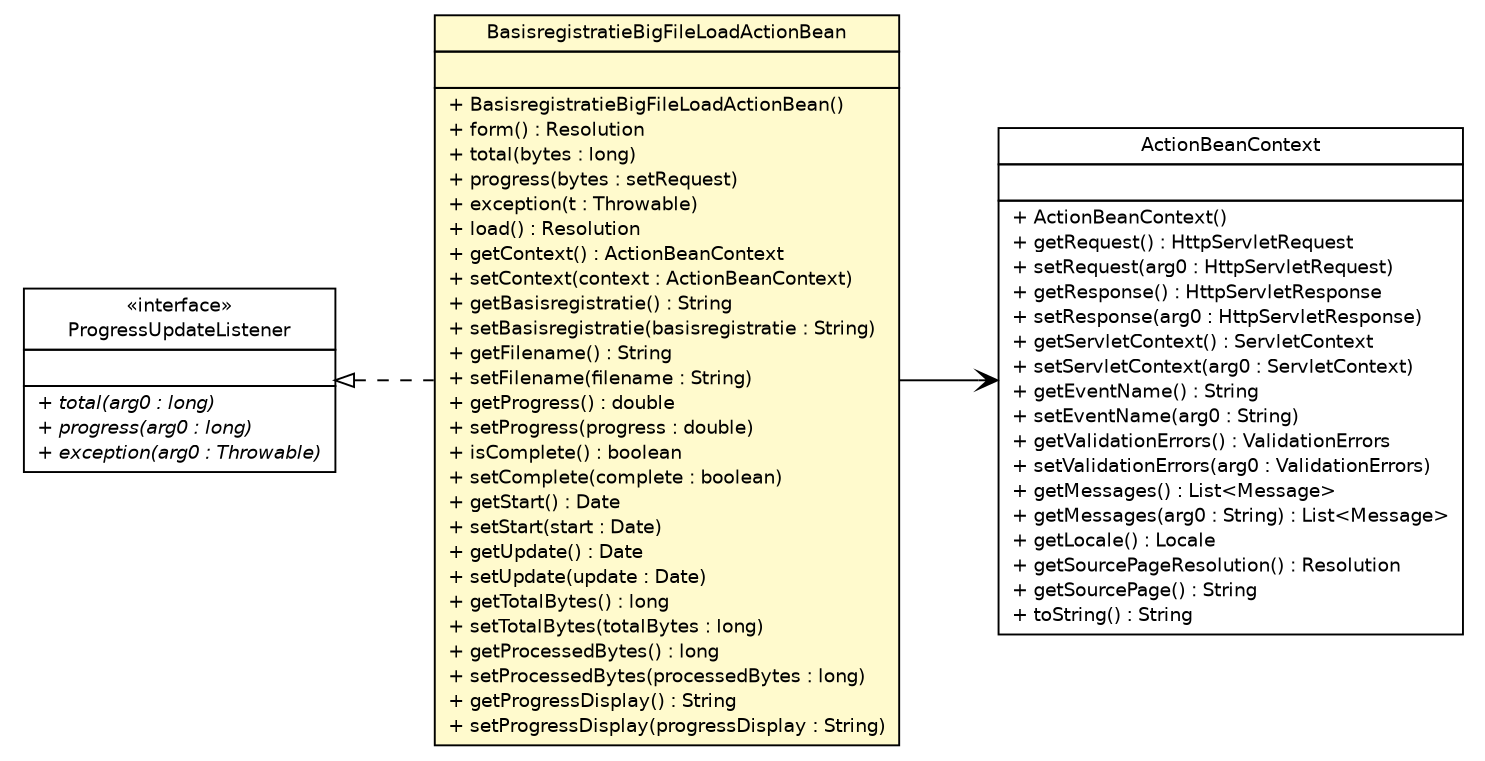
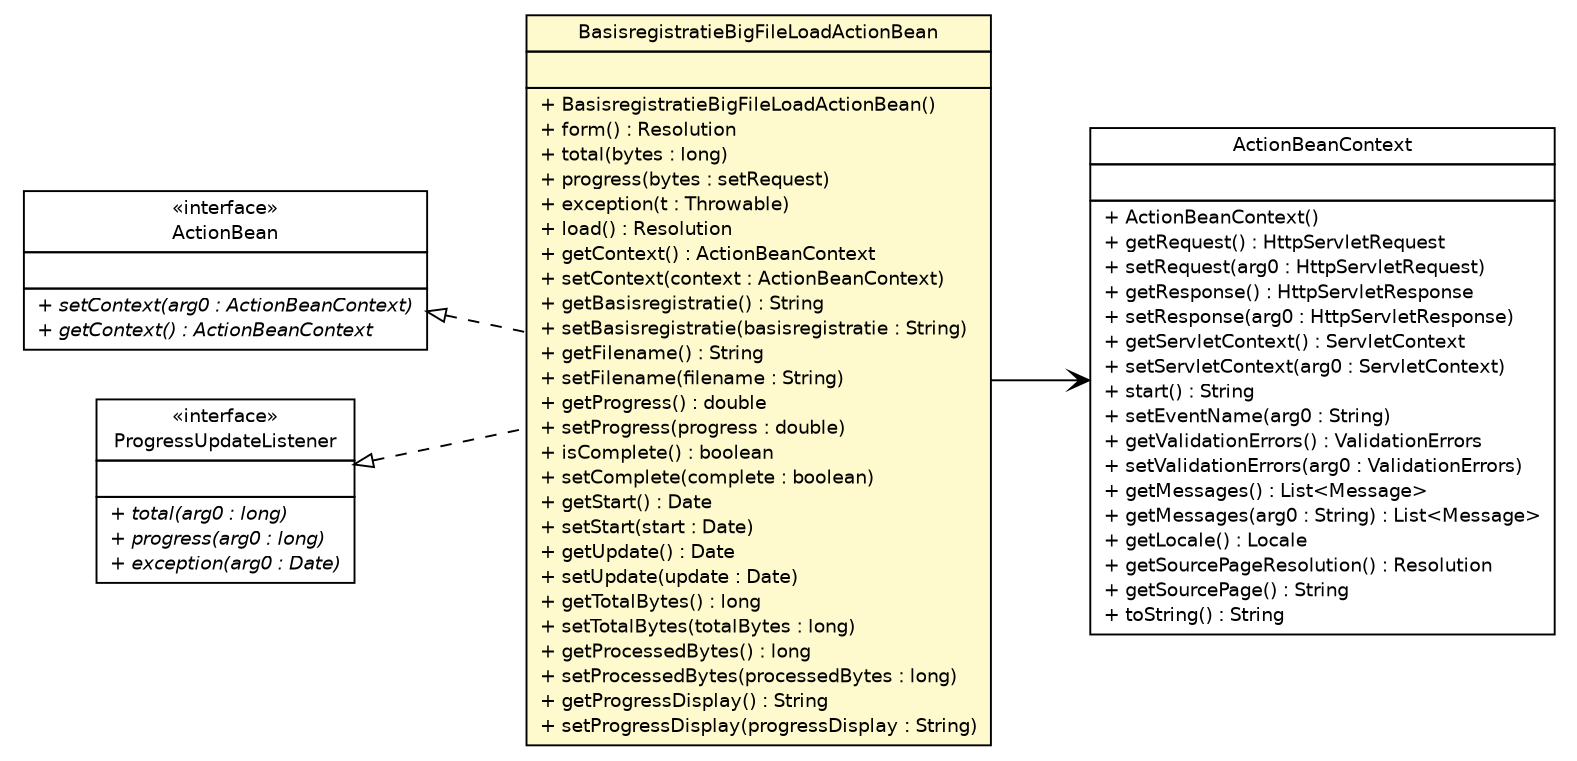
node "ActionBean": added
node "ActionBeanContext": text "+ getEventName() : String" -> "+ start() : String"
node "ProgressUpdateListener": text "+ exception(arg0 : Throwable)" -> "+ exception(arg0 : Date)"
